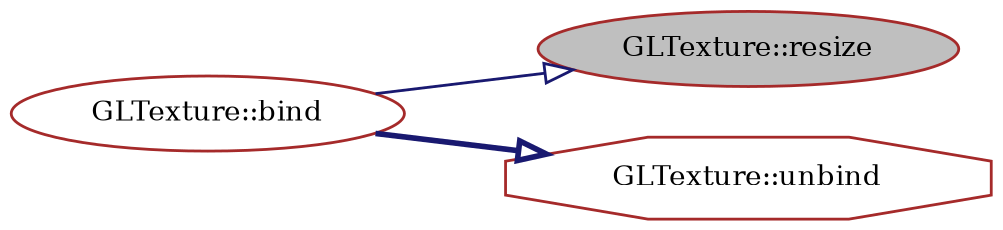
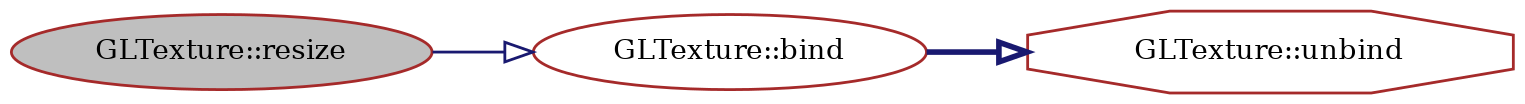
edge "GLTexture::bind" -> "GLTexture::resize": reversed
